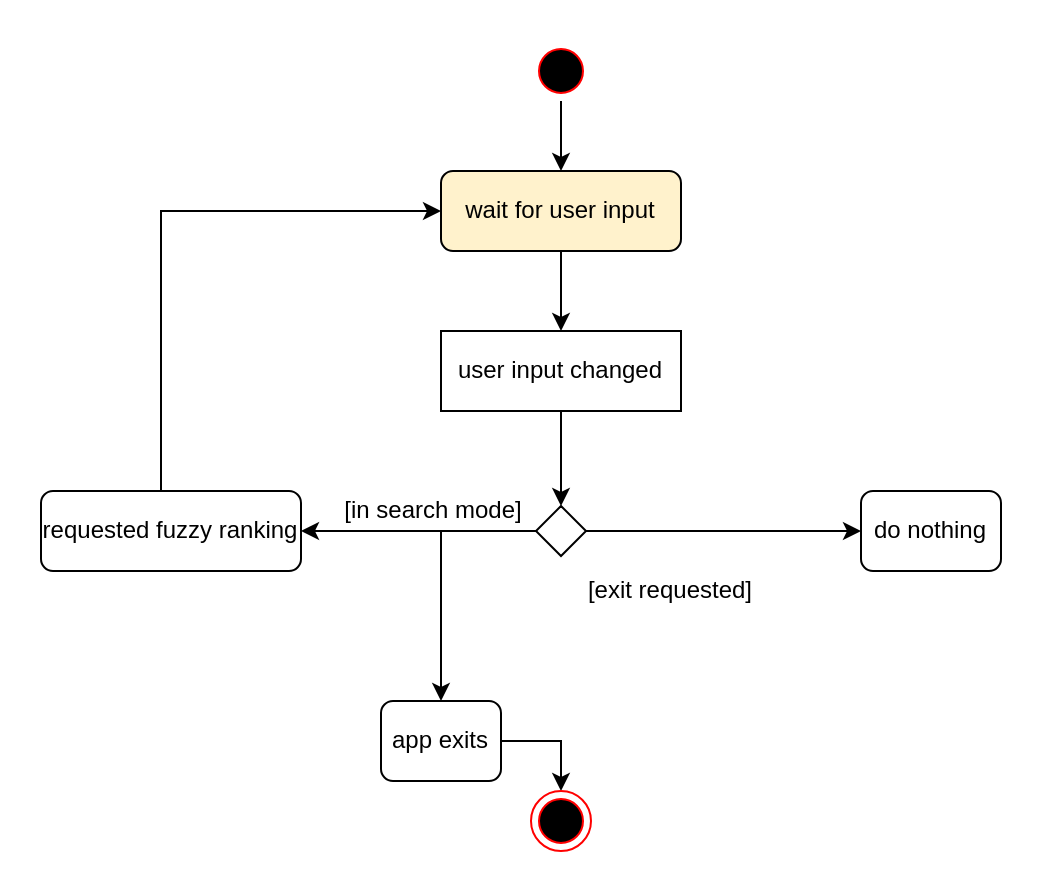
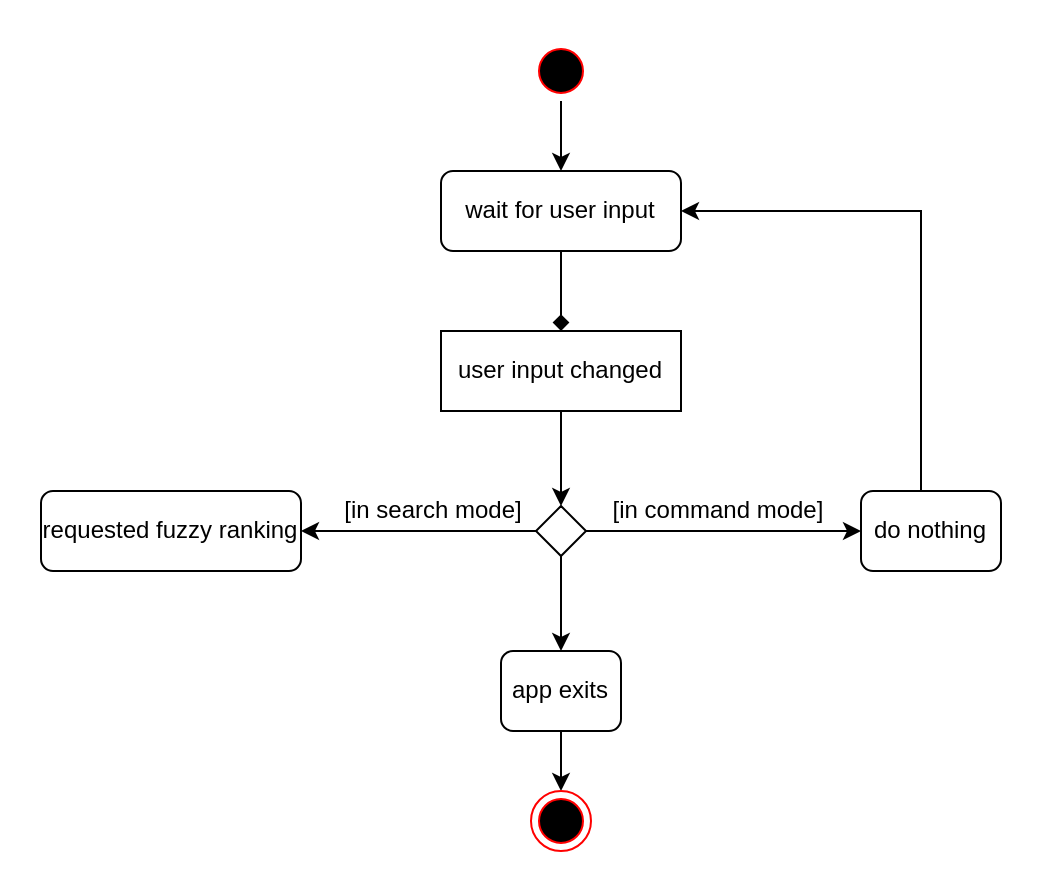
node "wait for user input": fillcolor #fff2cc -> #ffffff
edge "requested fuzzy ranking" -> "wait for user input": removed
edge "do nothing" -> "wait for user input": added
edge "wait for user input" -> "user input changed": arrowhead classic -> diamond
node "[in command mode]": added
node "[exit requested]": removed
node "app exits": moved (441, 741) -> (561, 691)
